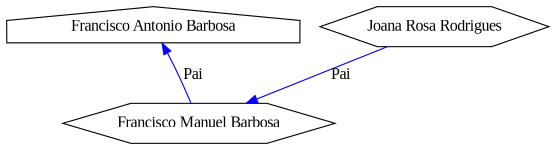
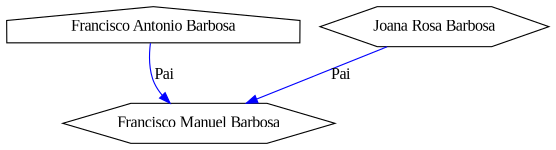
node "Joana Rosa Rodrigues": label "Joana Rosa Rodrigues" -> "Joana Rosa Barbosa"
edge "Francisco Manuel Barbosa" -> "Francisco Antonio Barbosa": reversed
